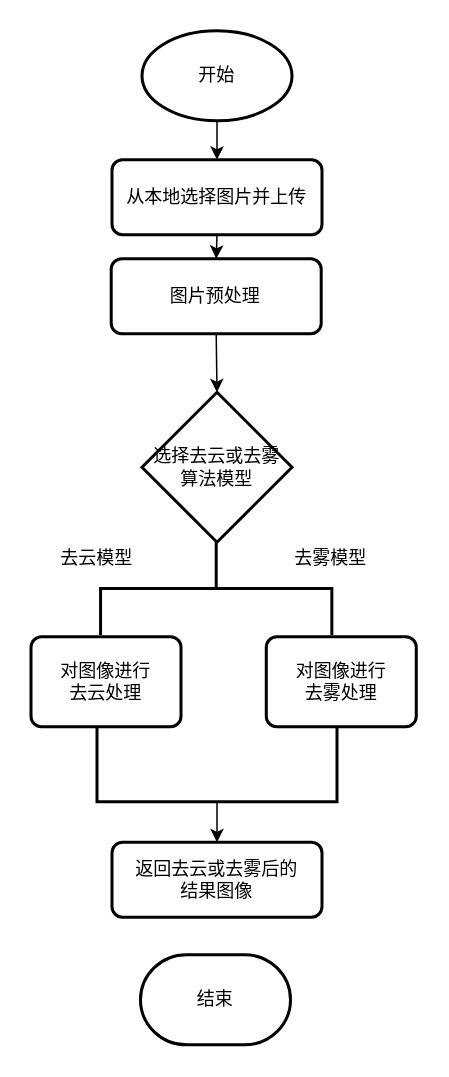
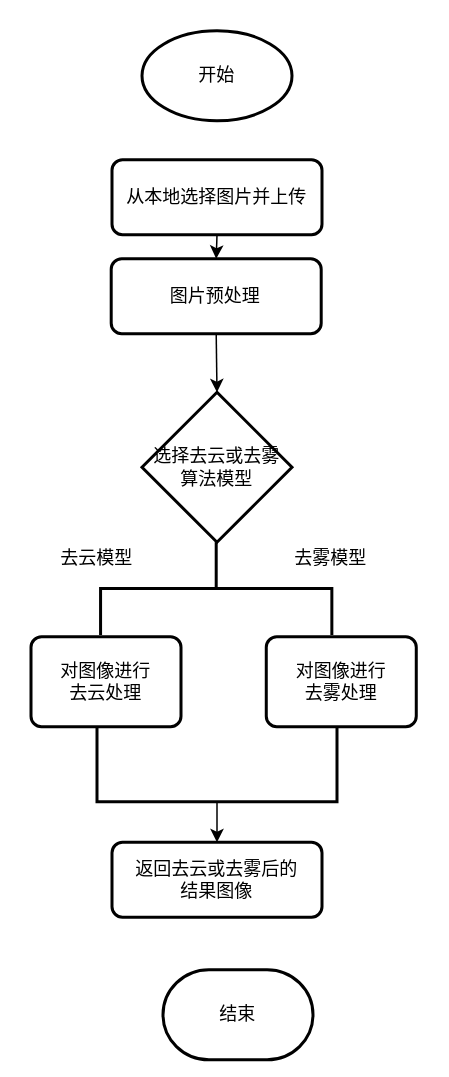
edge "开始" -> "从本地选择图片并上传": removed
node "结束": moved (215, 1000) -> (238, 1015)
